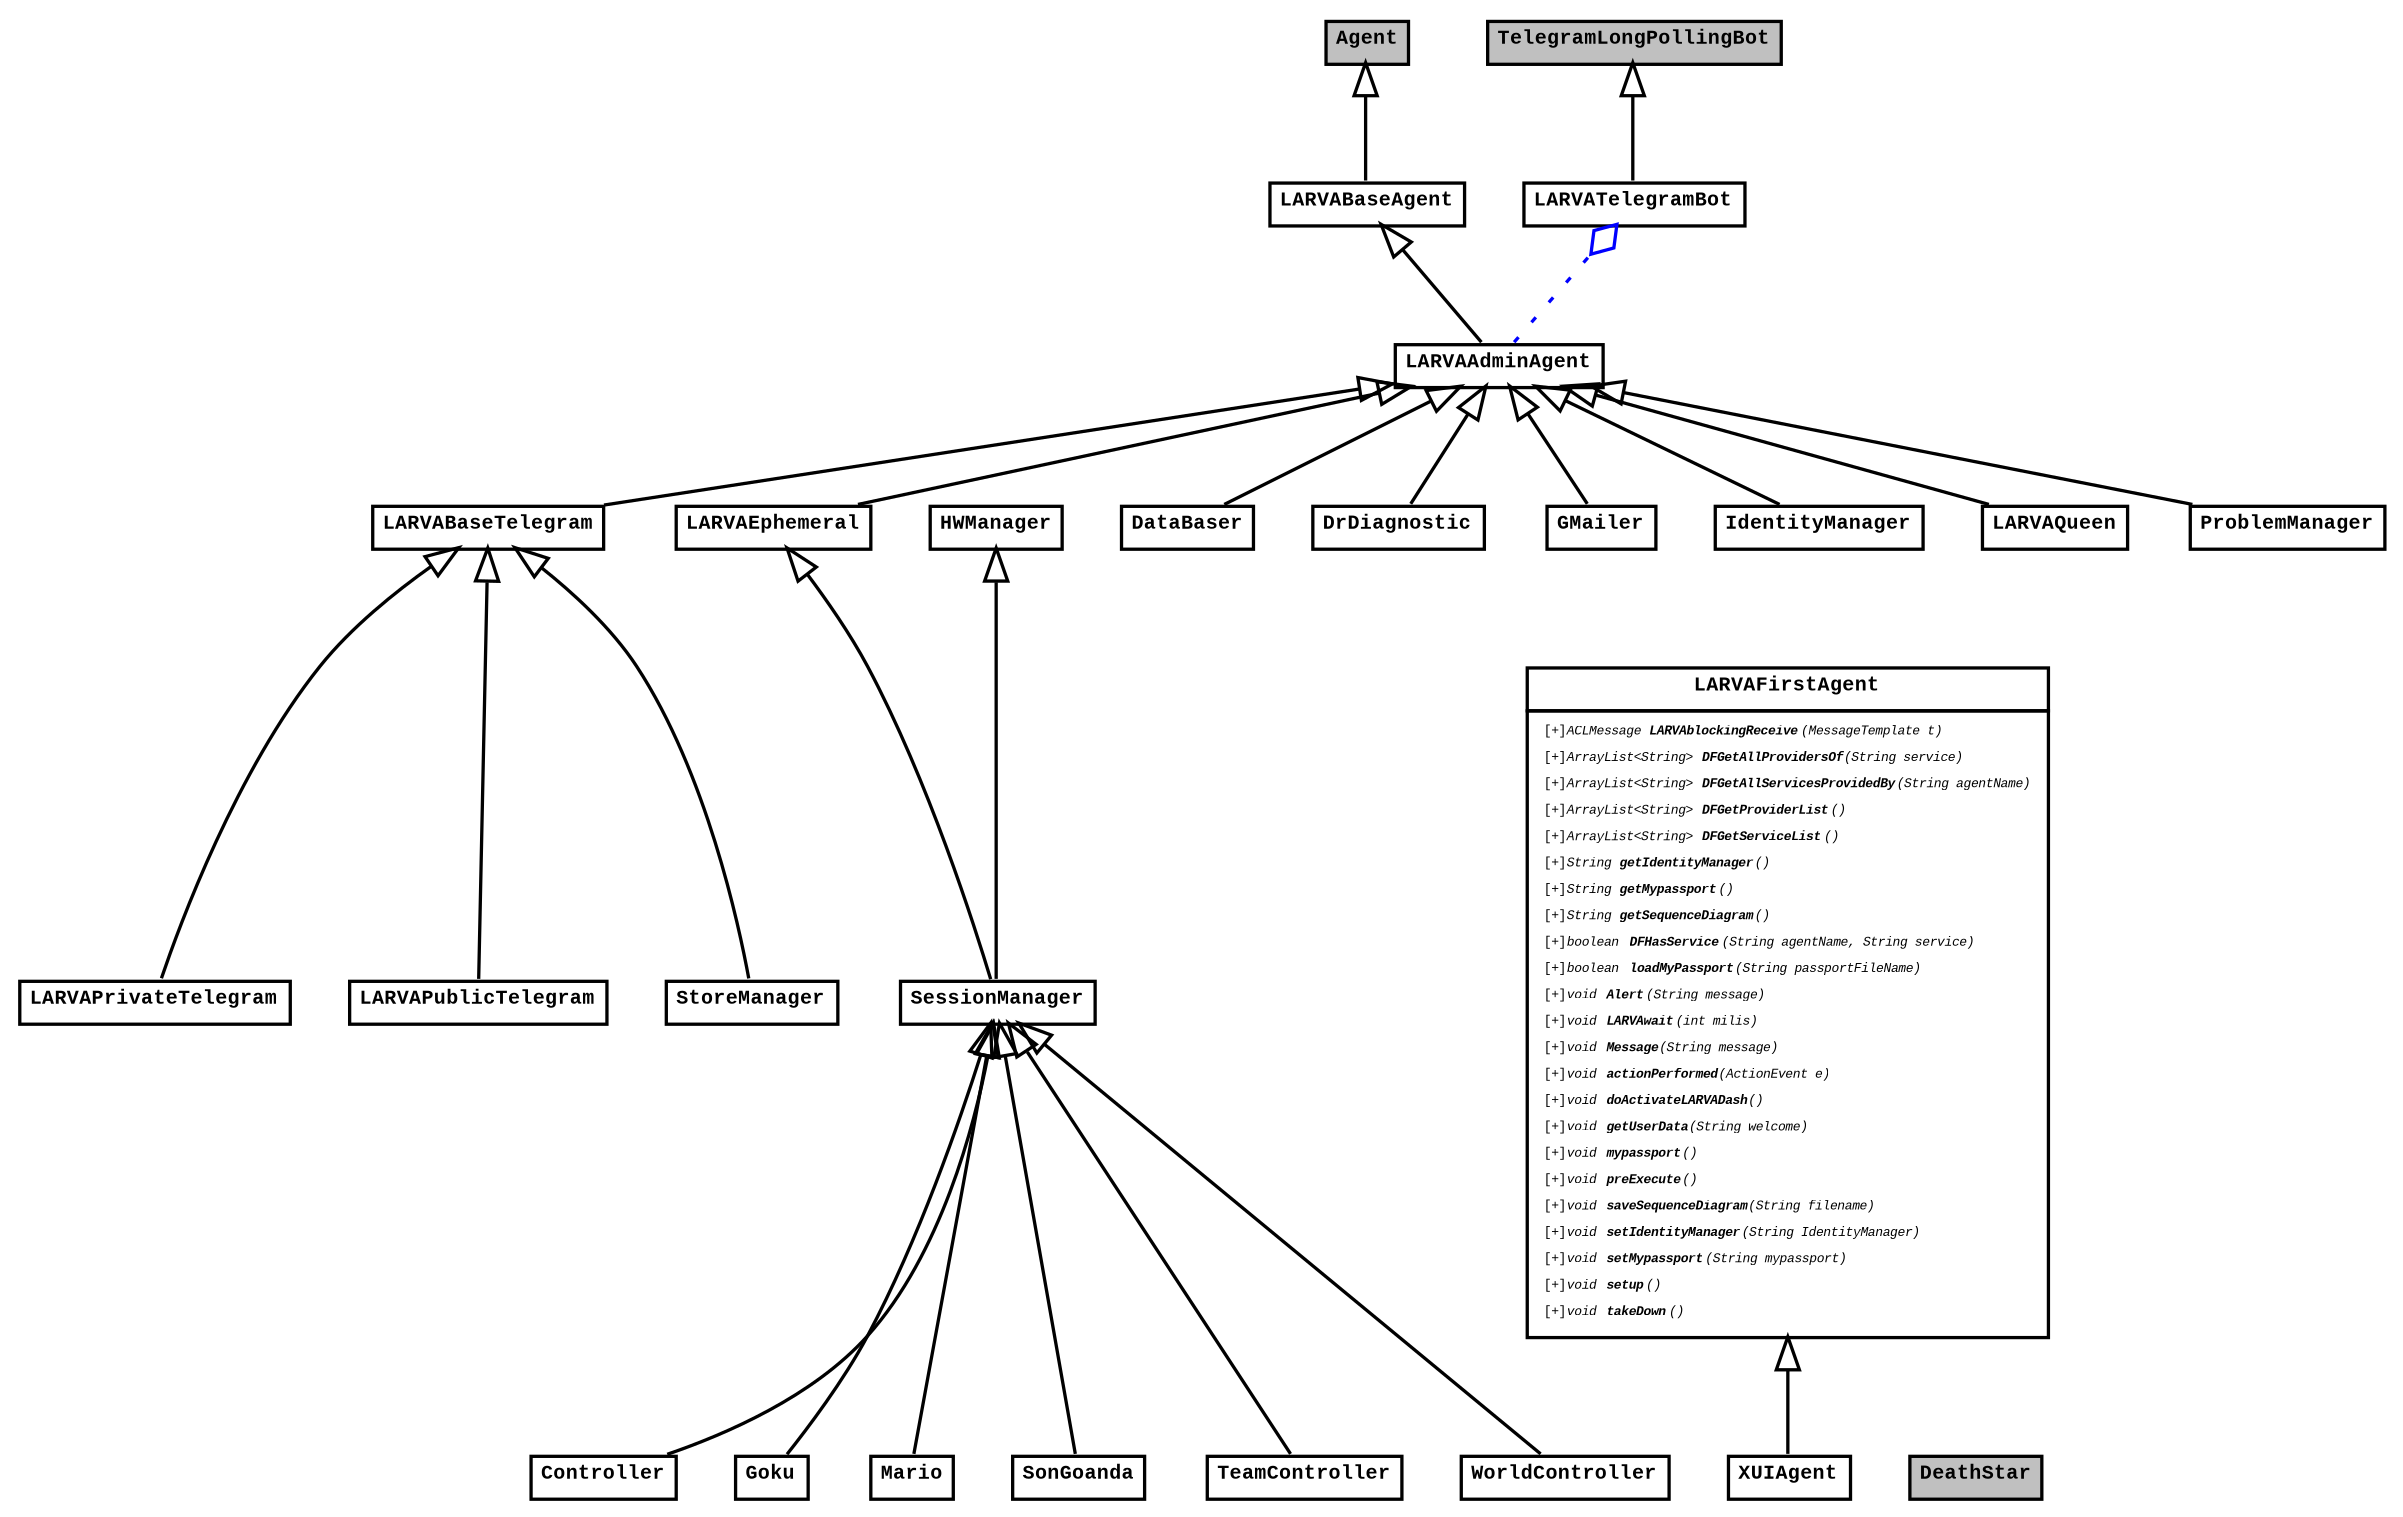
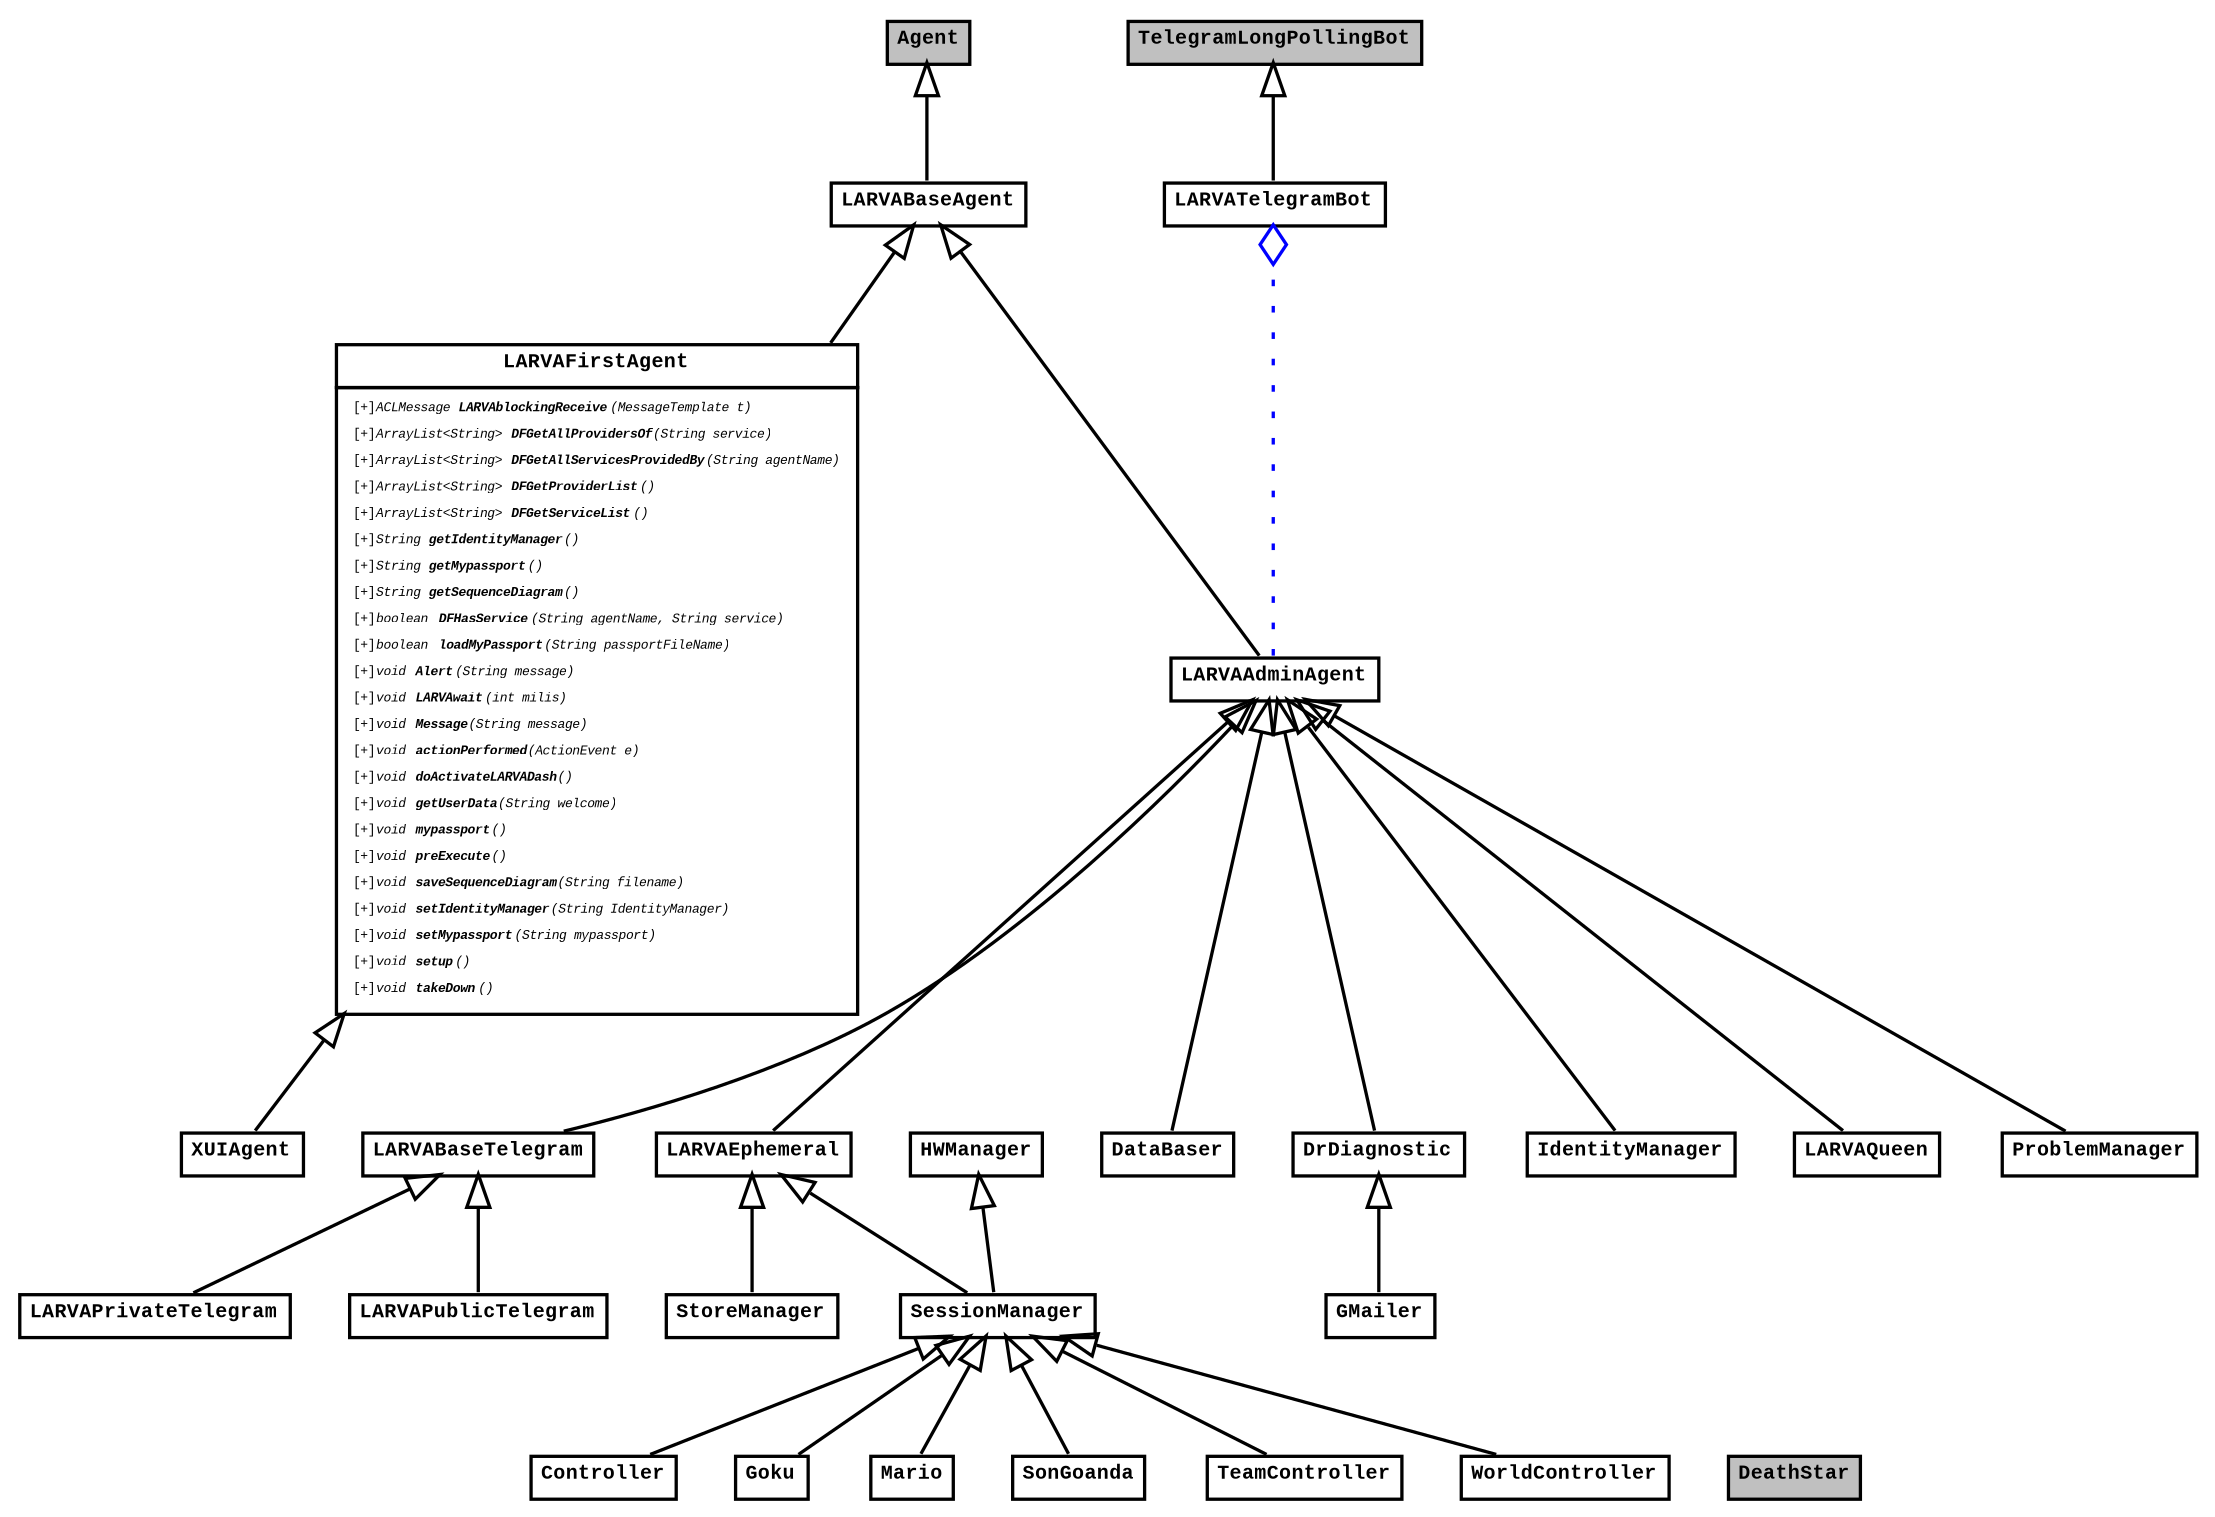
edge "LARVAFirstAgent" -> "LARVABaseAgent": added
edge "GMailer" -> "LARVAAdminAgent": now "GMailer" -> "DrDiagnostic"
edge "StoreManager" -> "LARVABaseTelegram": now "StoreManager" -> "LARVAEphemeral"
